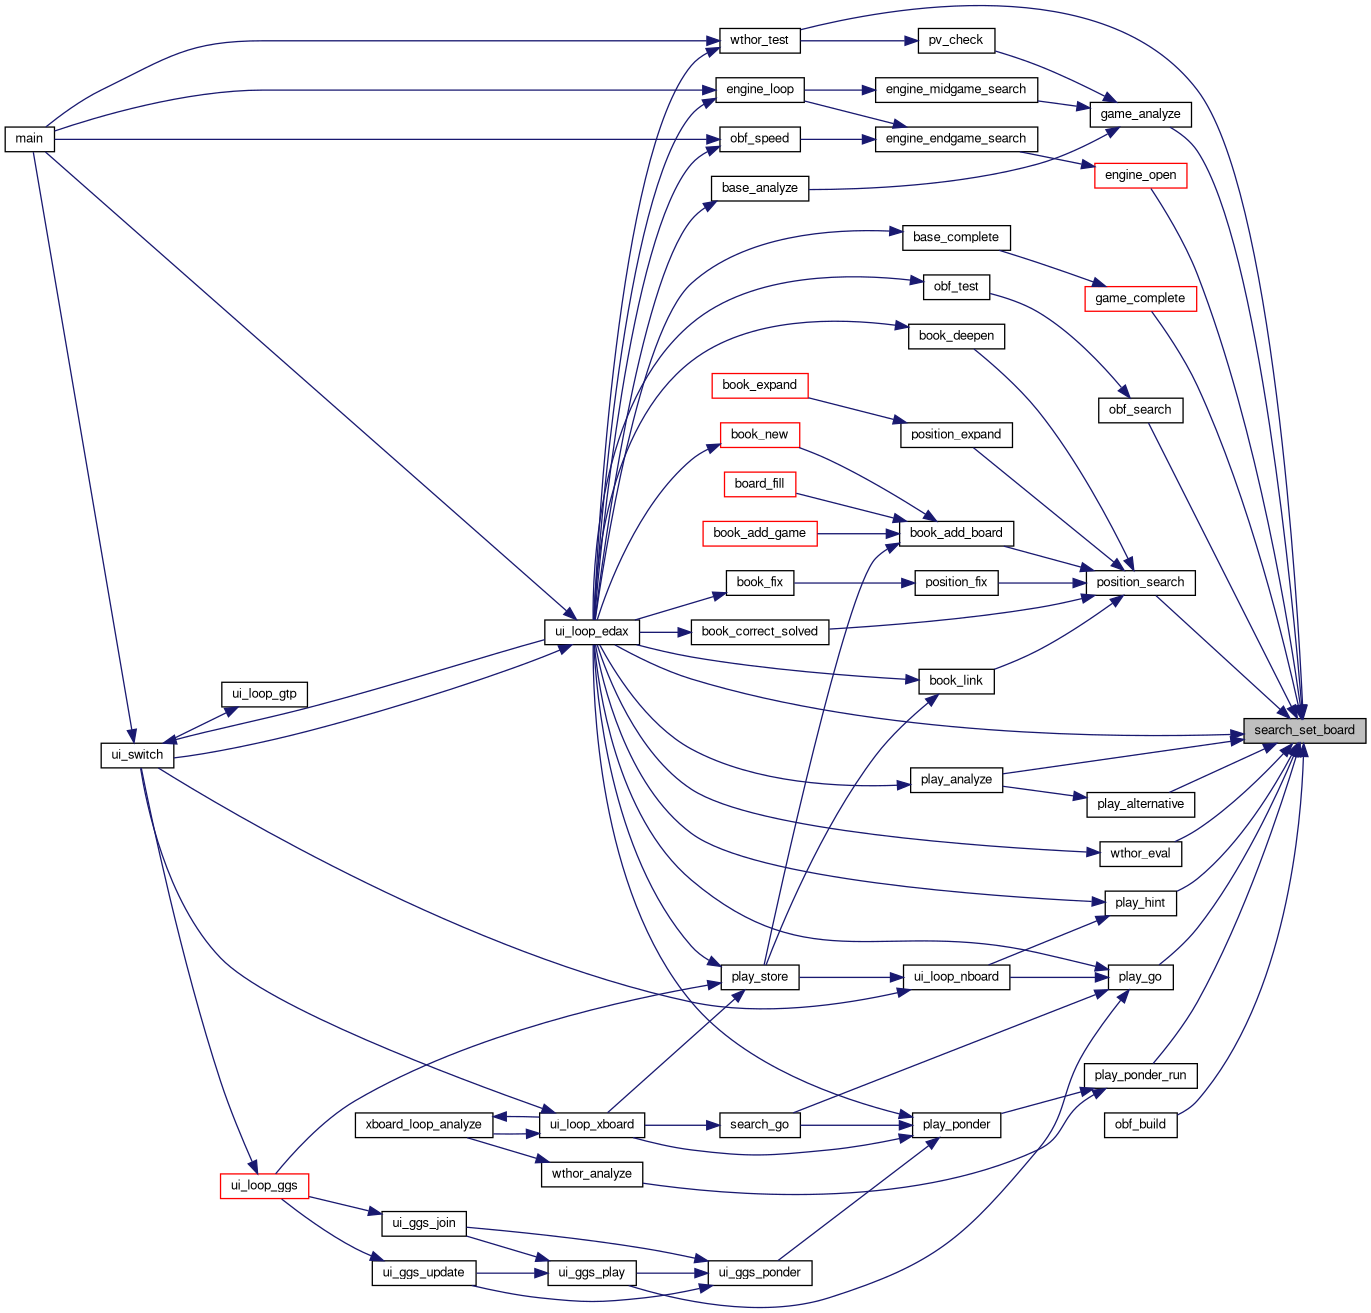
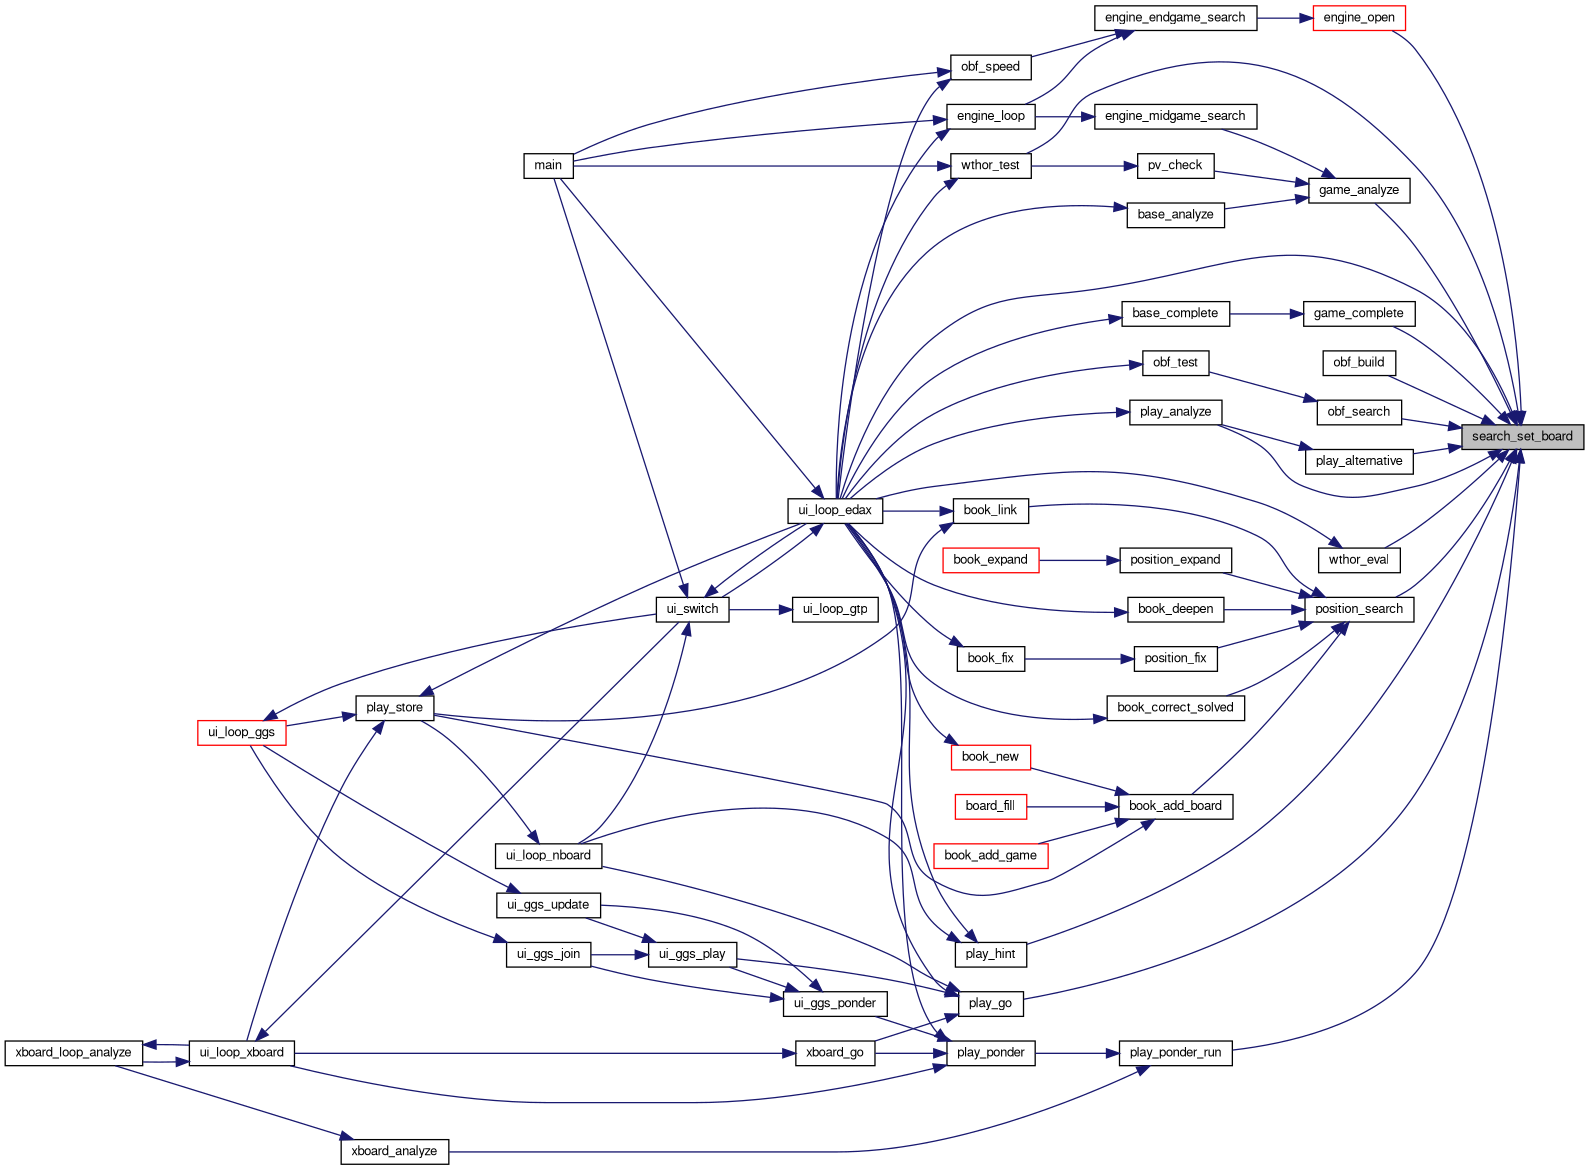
node "game_complete": color red -> black
edge "ui_switch" -> "ui_loop_nboard": reversed
node "search_go": label "search_go" -> "xboard_go"
node "wthor_analyze": label "wthor_analyze" -> "xboard_analyze"
